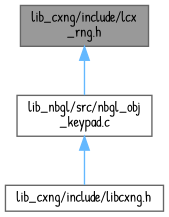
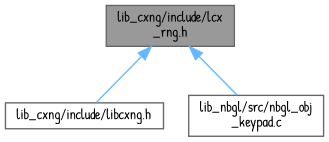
edge "lib_cxng/include/libcxng.h" -> "lib_nbgl/src/nbgl_obj _keypad.c": now "lib_cxng/include/libcxng.h" -> "lib_cxng/include/lcx _rng.h"
